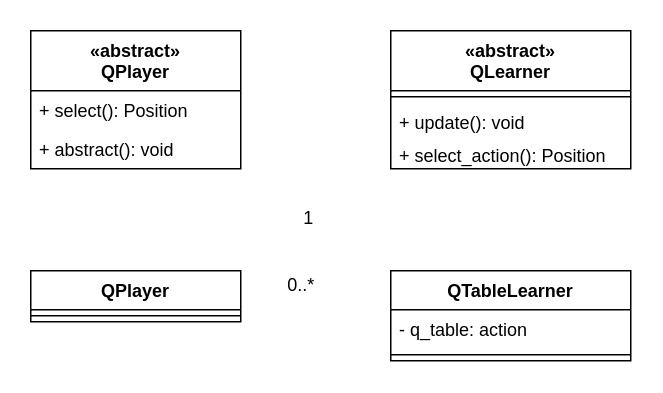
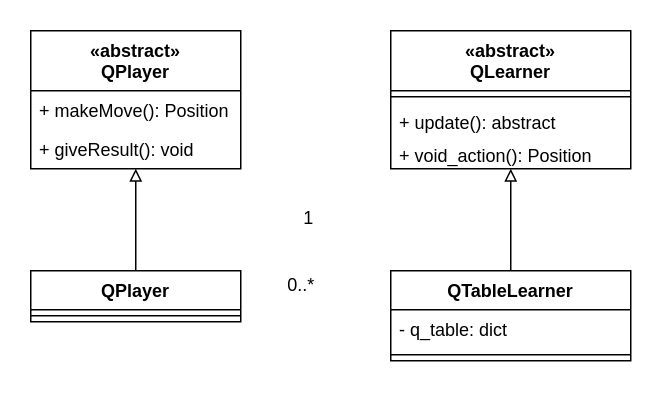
node "+ select(): Position": label "+ select(): Position" -> "+ makeMove(): Position"
node "+ update(): void": label "+ update(): void" -> "+ update(): abstract"
node "+ abstract(): void": label "+ abstract(): void" -> "+ giveResult(): void"
node "+ select_action(): Position": label "+ select_action(): Position" -> "+ void_action(): Position"
edge "QPlayer" -> "«abstract» QPlayer": added
edge "QTableLearner" -> "«abstract» QLearner": added
node "- q_table: action": label "- q_table: action" -> "- q_table: dict"
